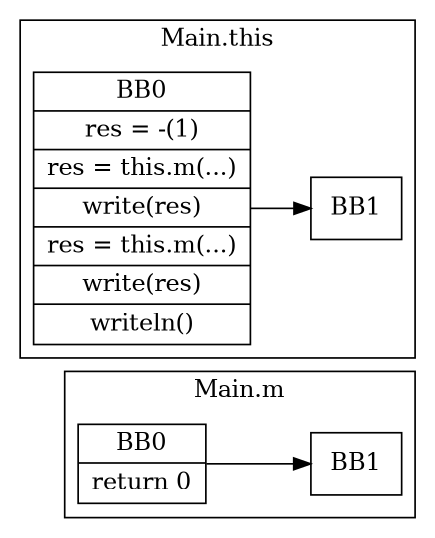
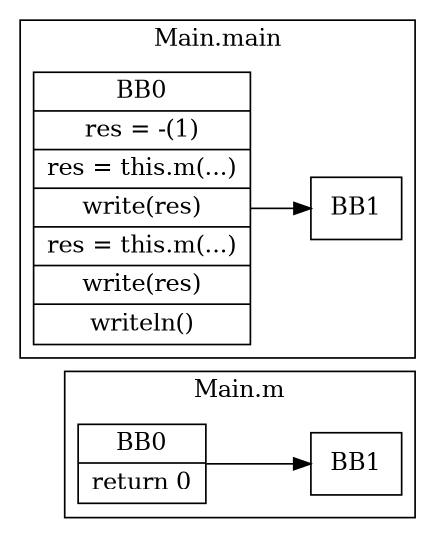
cluster "Main.this": label "Main.this" -> "Main.main"
